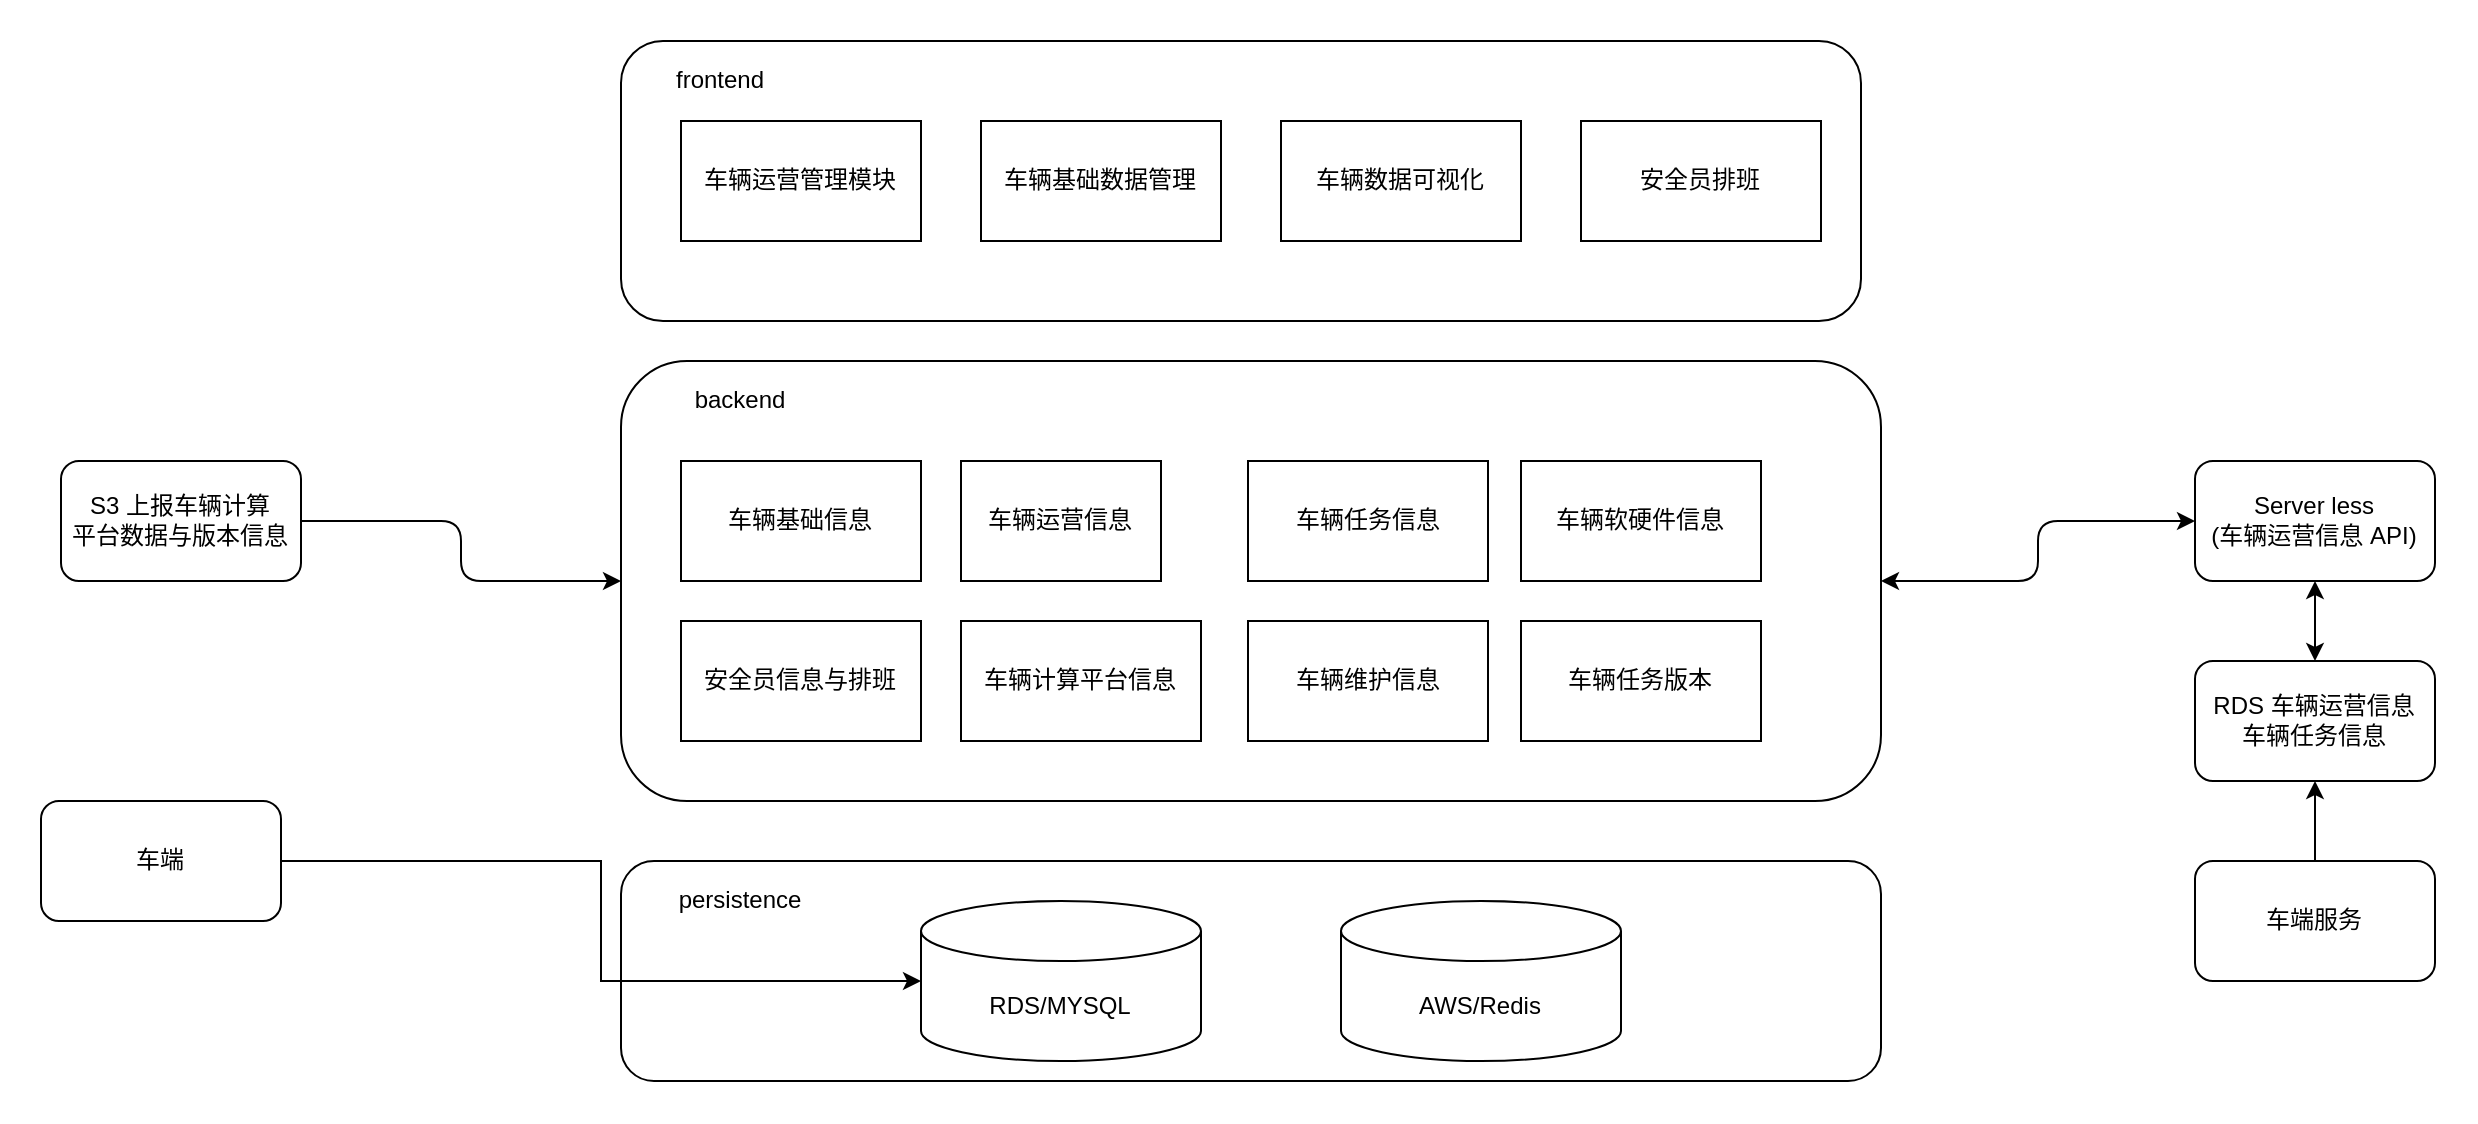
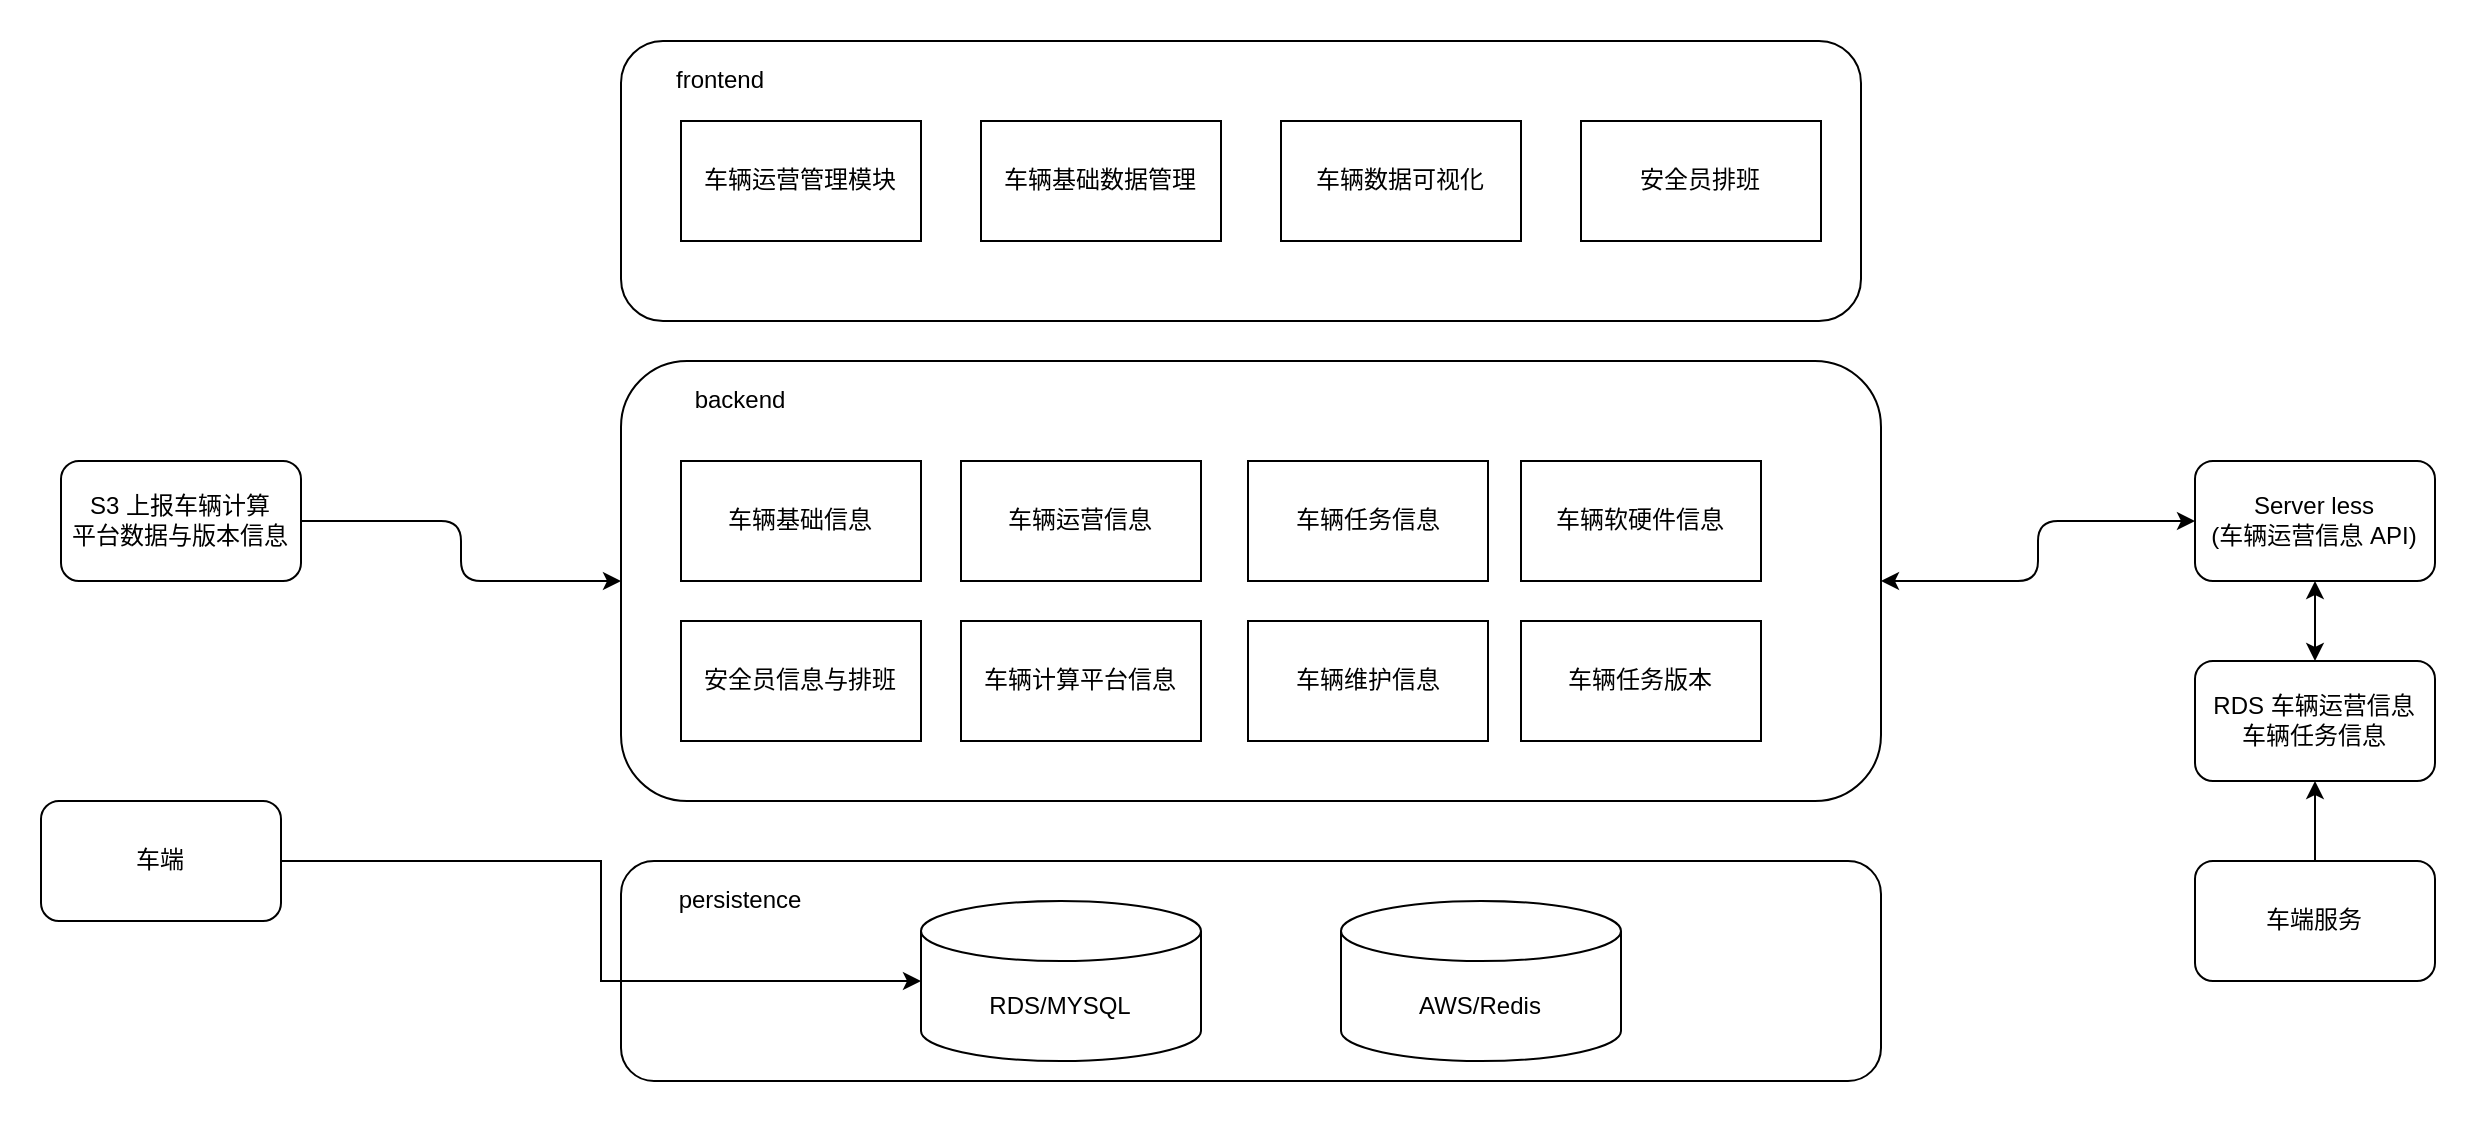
node "车辆运营信息": size 200x120 -> 240x120
